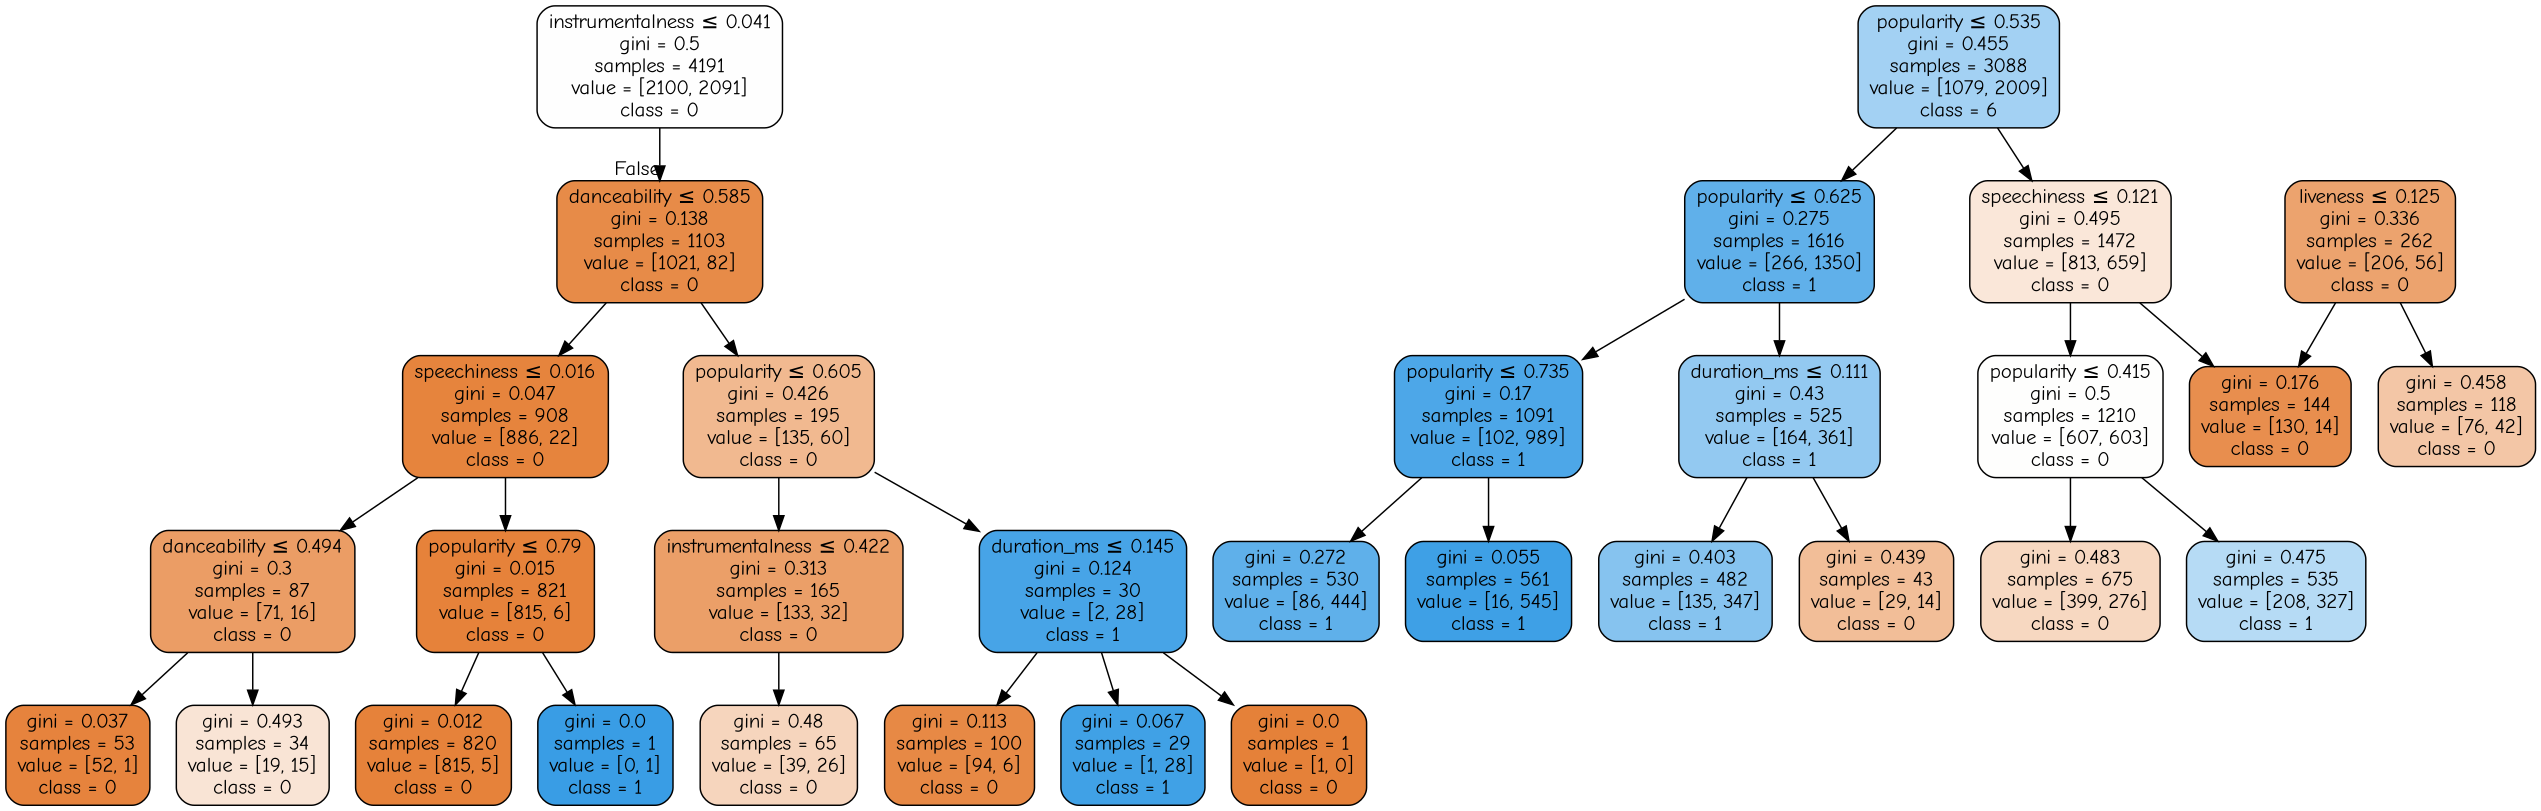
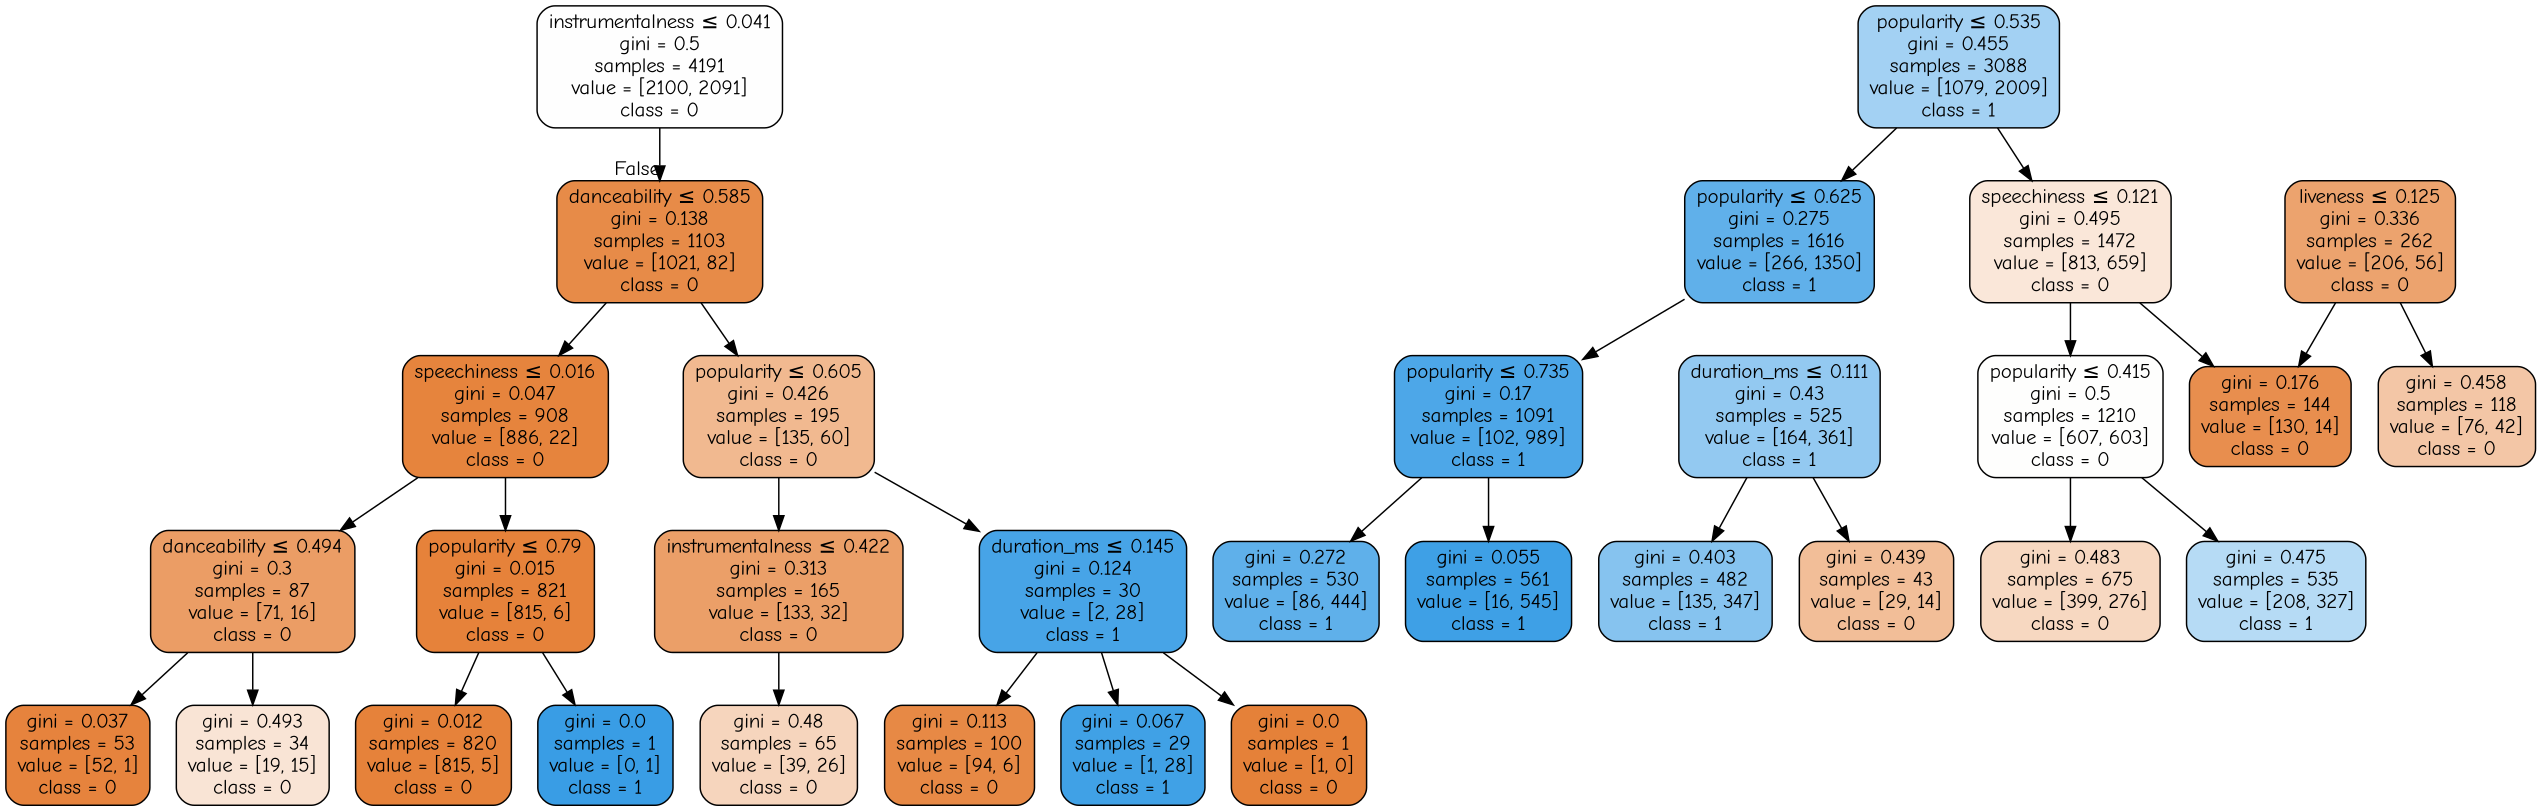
node "popularity ≤ 0.535": text "class = 6" -> "class = 1"
edge "popularity ≤ 0.625" -> "duration_ms ≤ 0.111": removed
